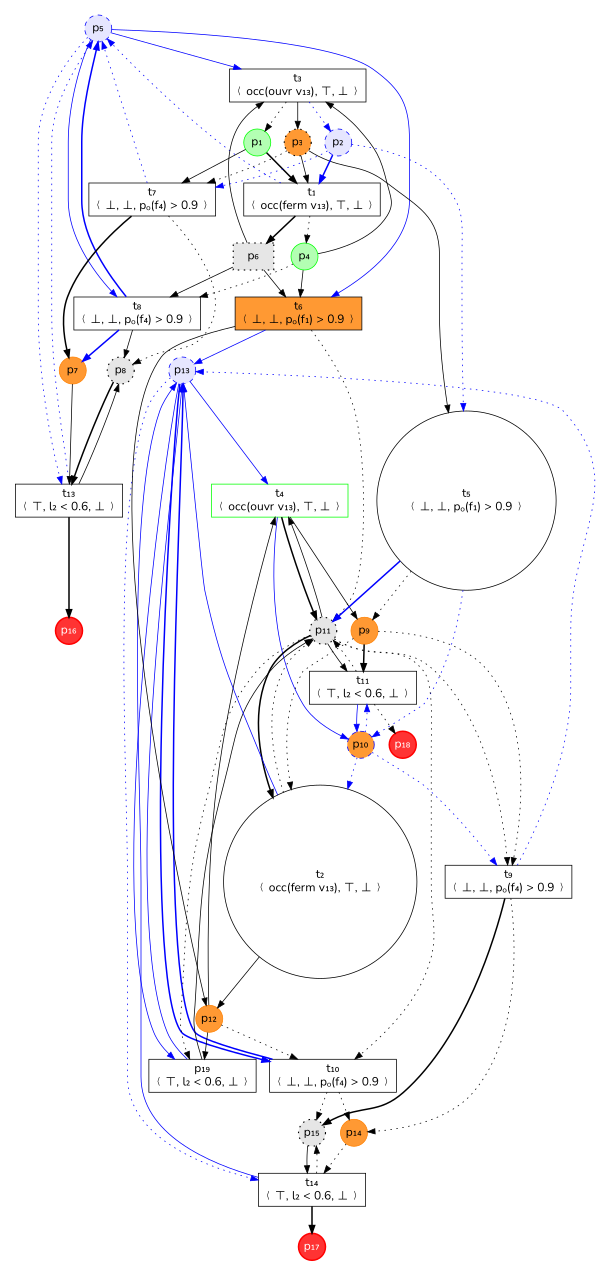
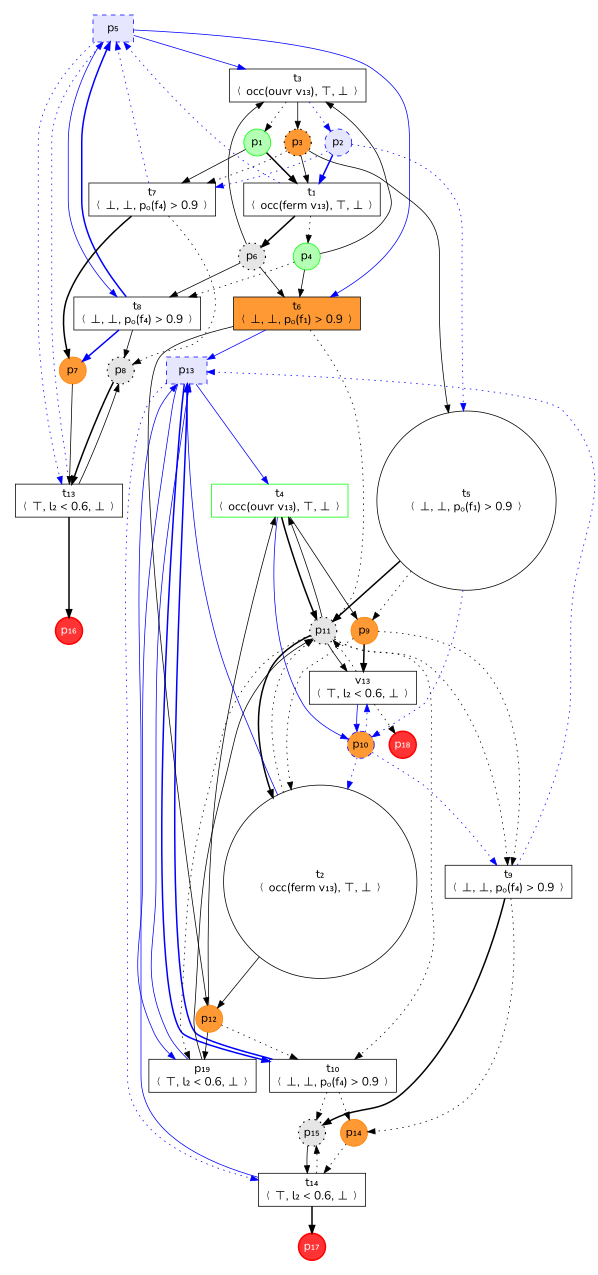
node "p₅": shape circle -> box
node "p₆": shape box -> circle
node "p₁₃": shape circle -> box
edge "t₅ ⟨ ⊥, ⊥, pₒ(f₁) > 0.9 ⟩" -> "p₁₁": color #0000ff -> #000000
node "t₁₁ ⟨ ⊤, l₂ < 0.6, ⊥ ⟩": label "t₁₁ ⟨ ⊤, l₂ < 0.6, ⊥ ⟩" -> "v₁₃ ⟨ ⊤, l₂ < 0.6, ⊥ ⟩"
